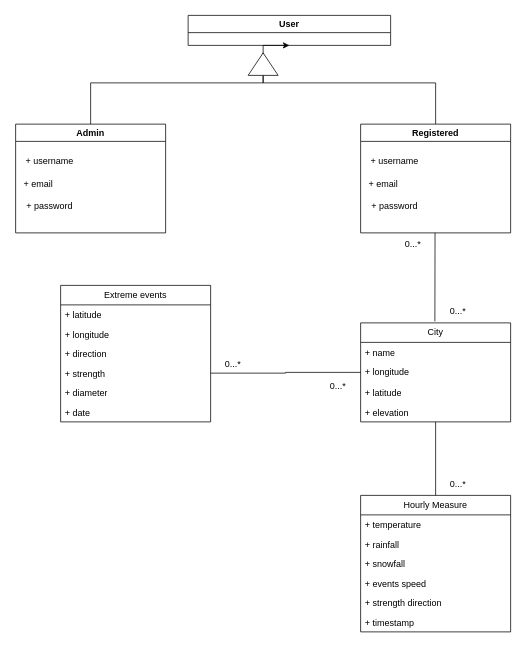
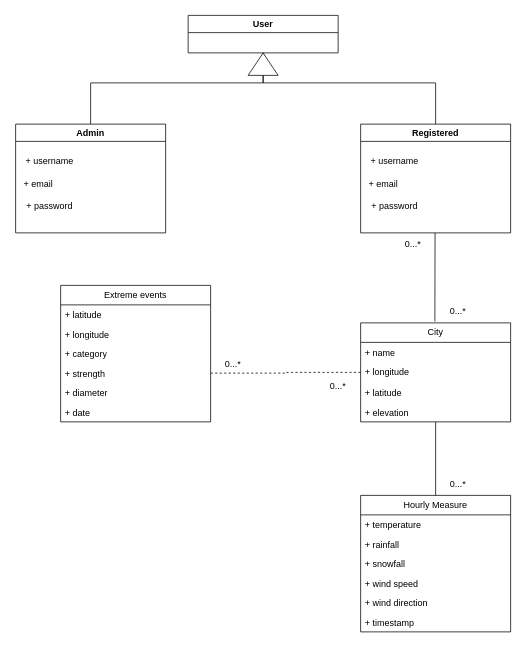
node "User": size 203x30 -> 150x38
node "+ direction": label "+ direction" -> "+ category"
edge "City" -- "+ strength": style solid -> dashed
node "+ events speed": label "+ events speed" -> "+ wind speed"
node "+ strength direction": label "+ strength direction" -> "+ wind direction"
